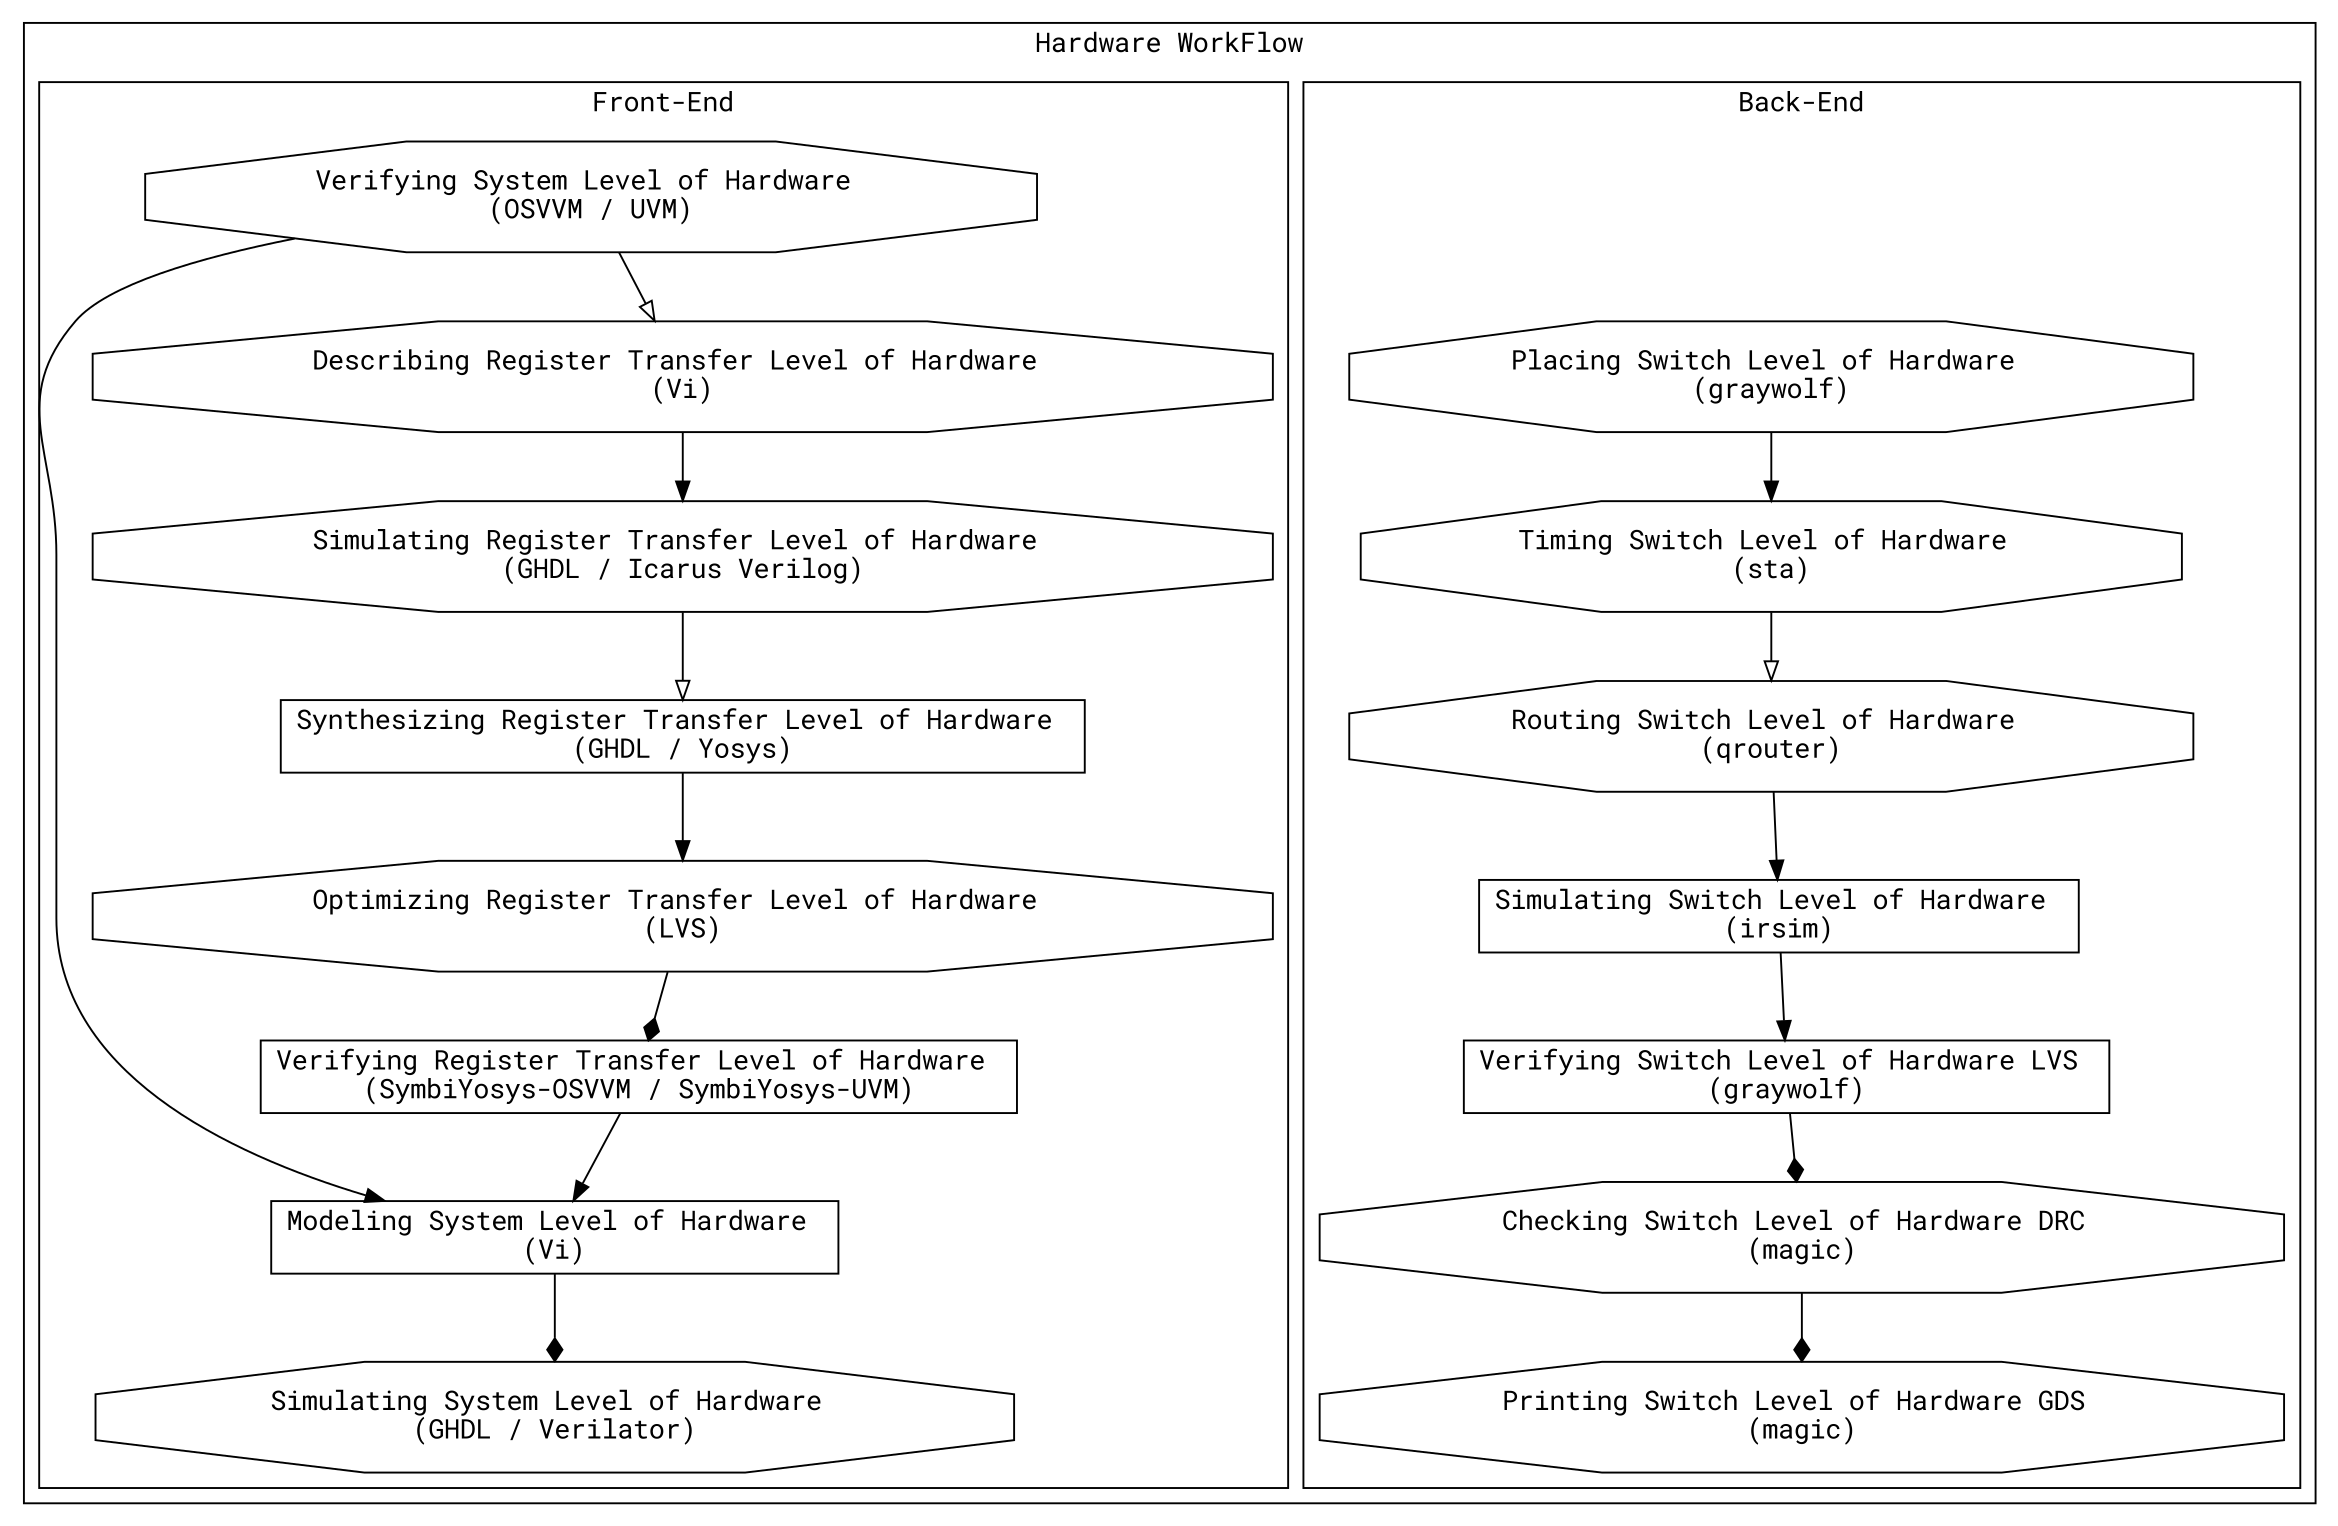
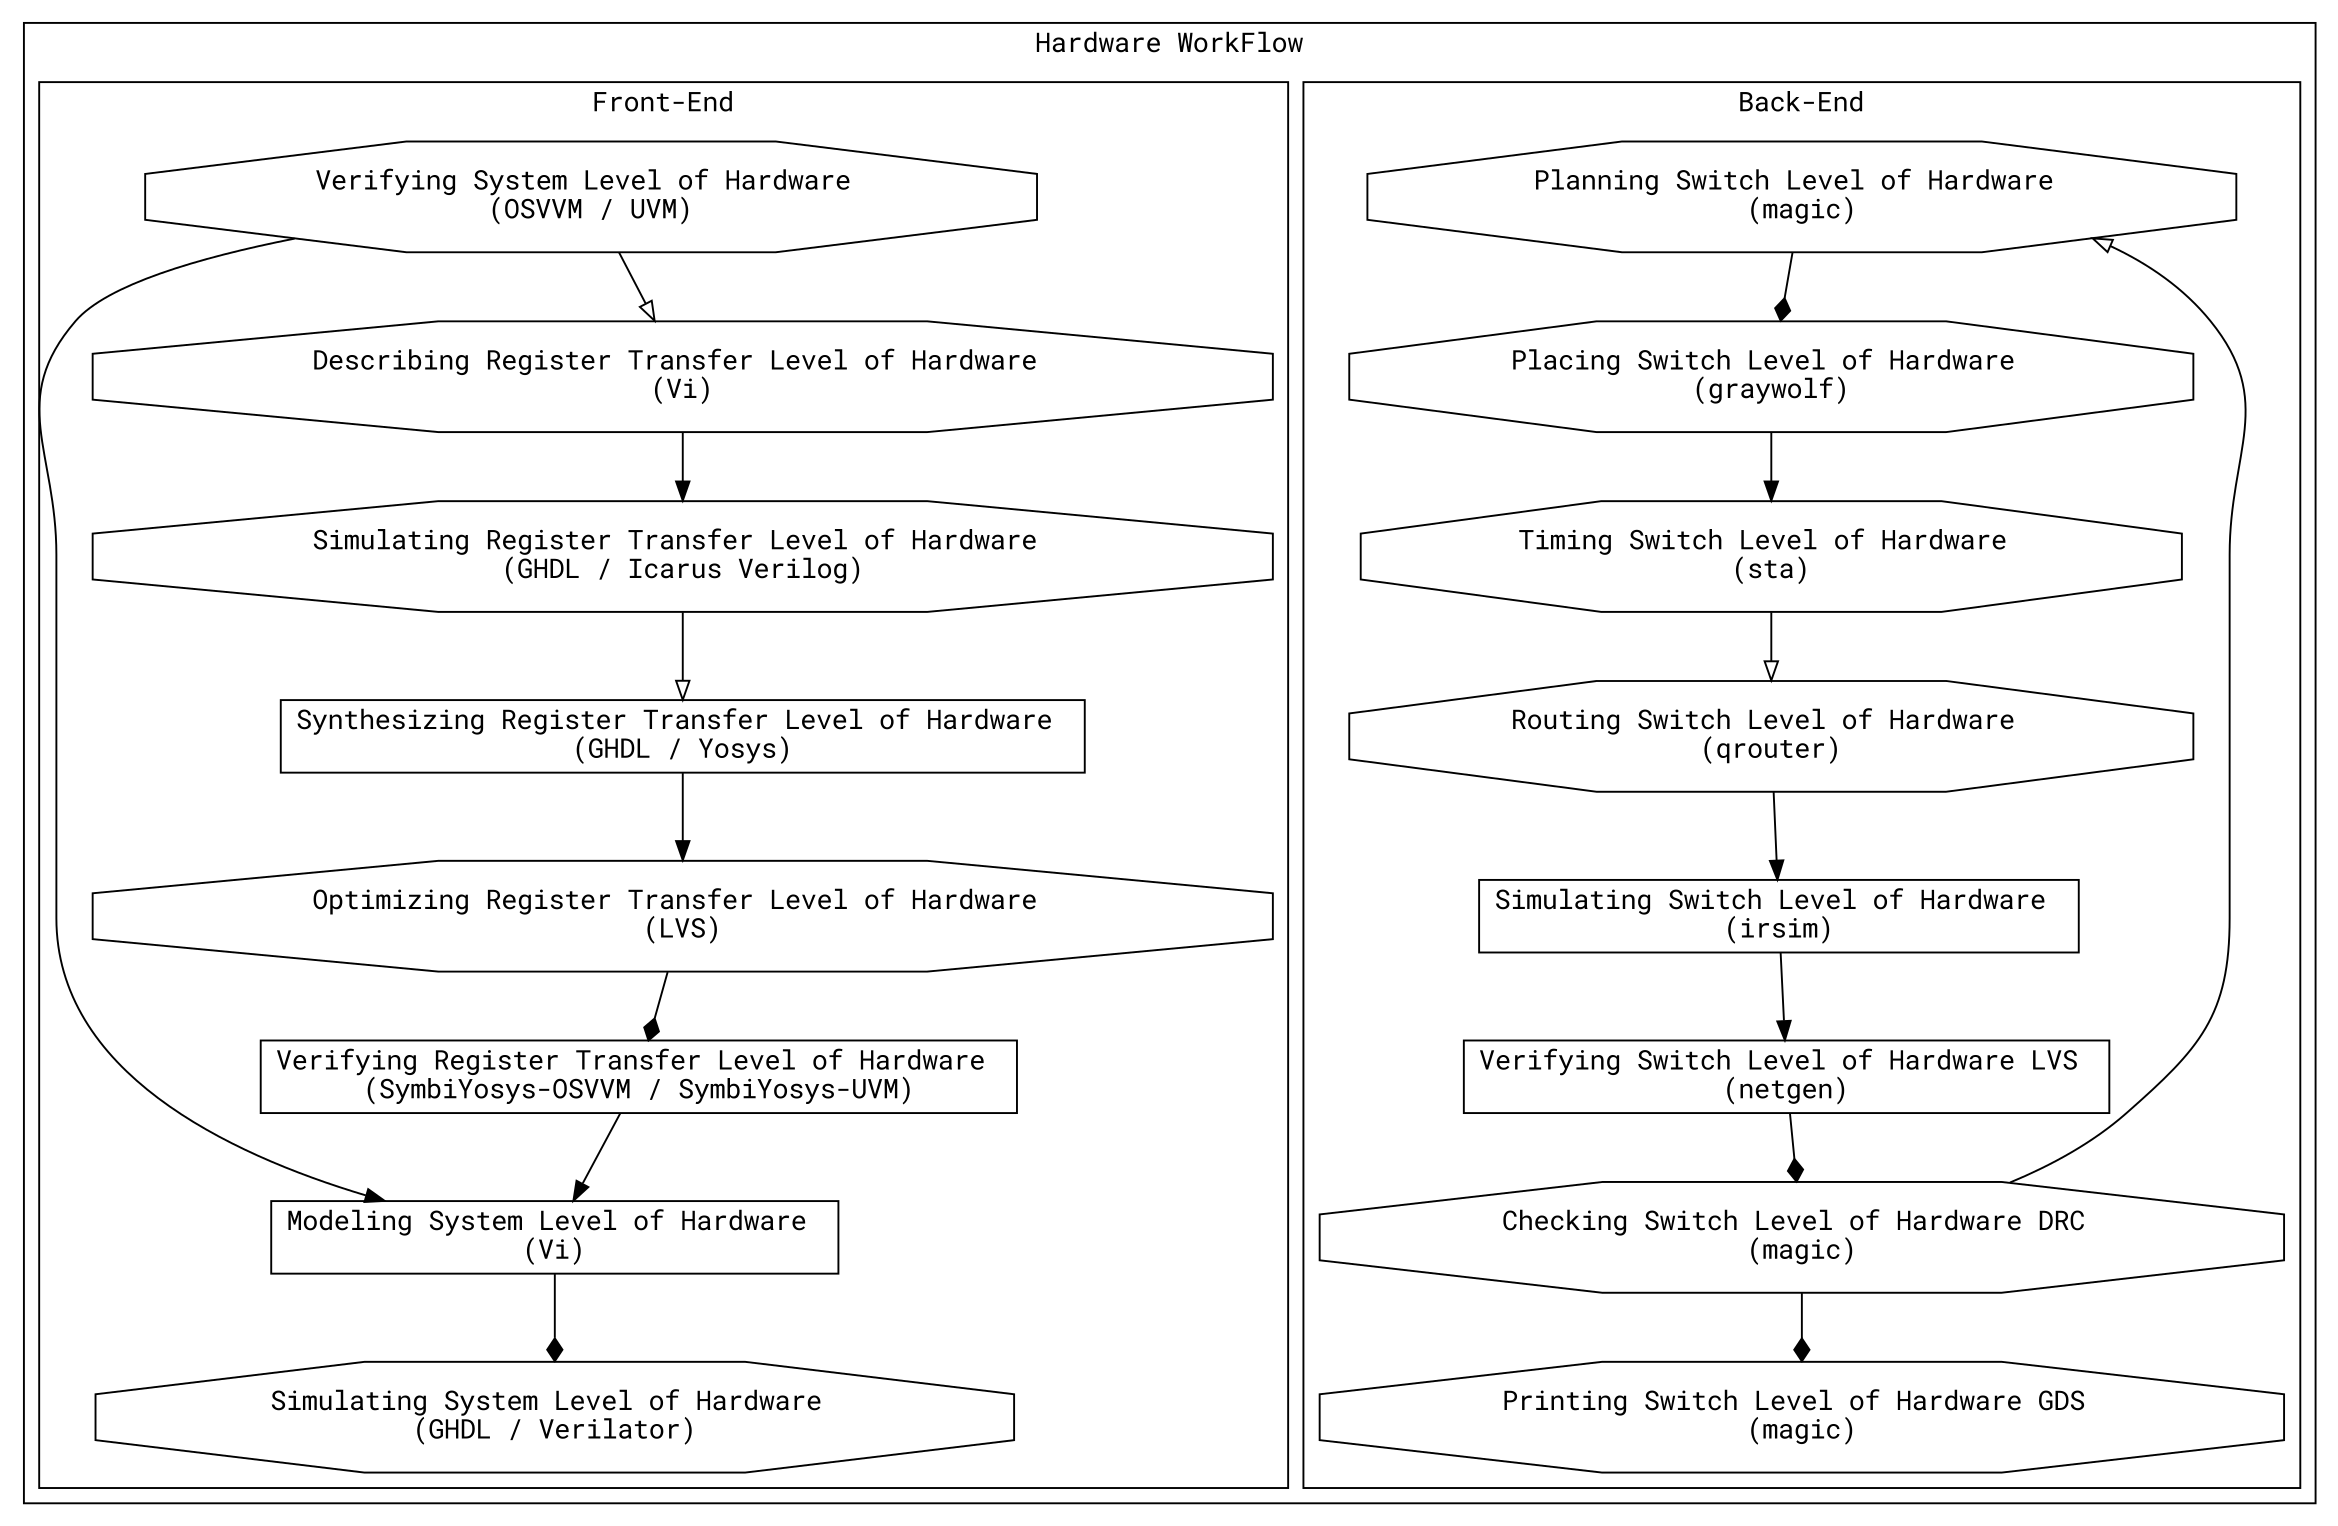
node "Planning Switch Level of Hardware (magic)": added
node "Verifying Switch Level of Hardware LVS (graywolf)": label "Verifying Switch Level of Hardware LVS (graywolf)" -> "Verifying Switch Level of Hardware LVS (netgen)"
